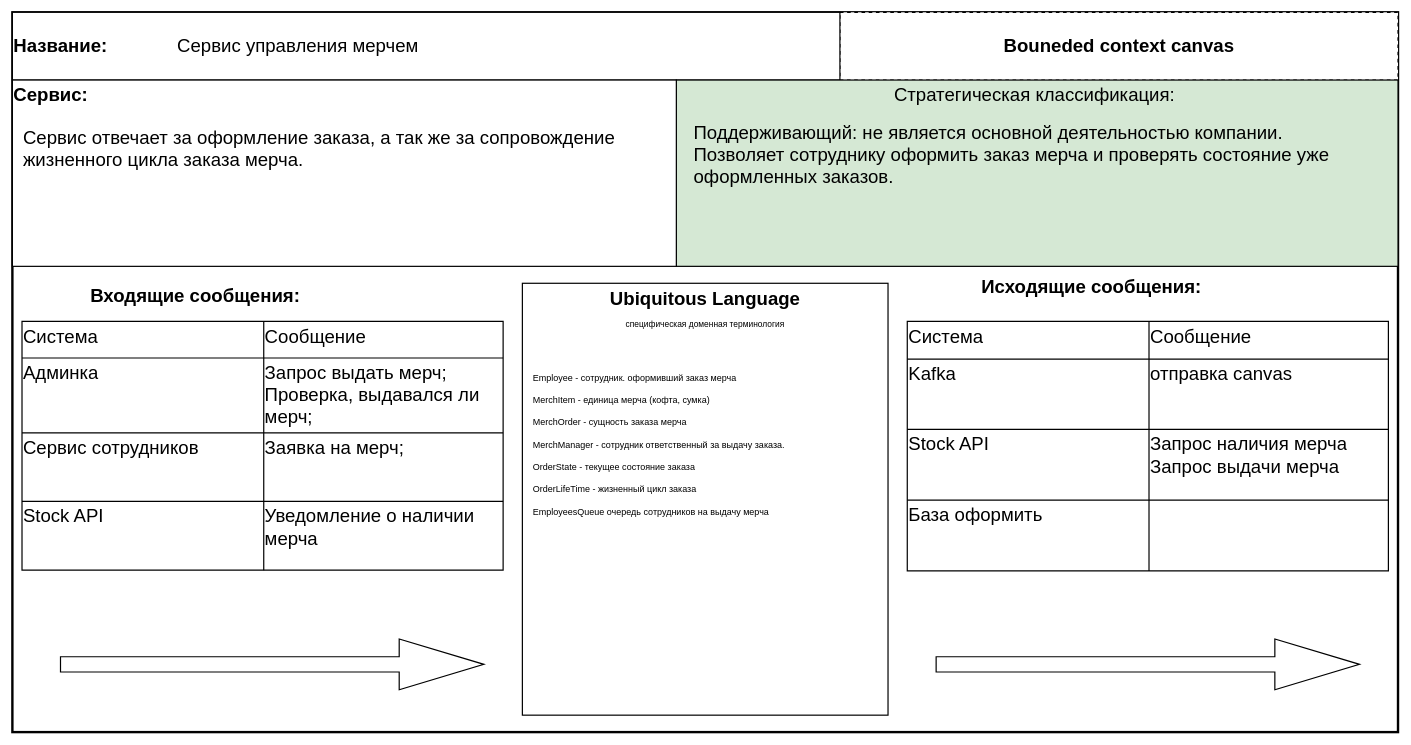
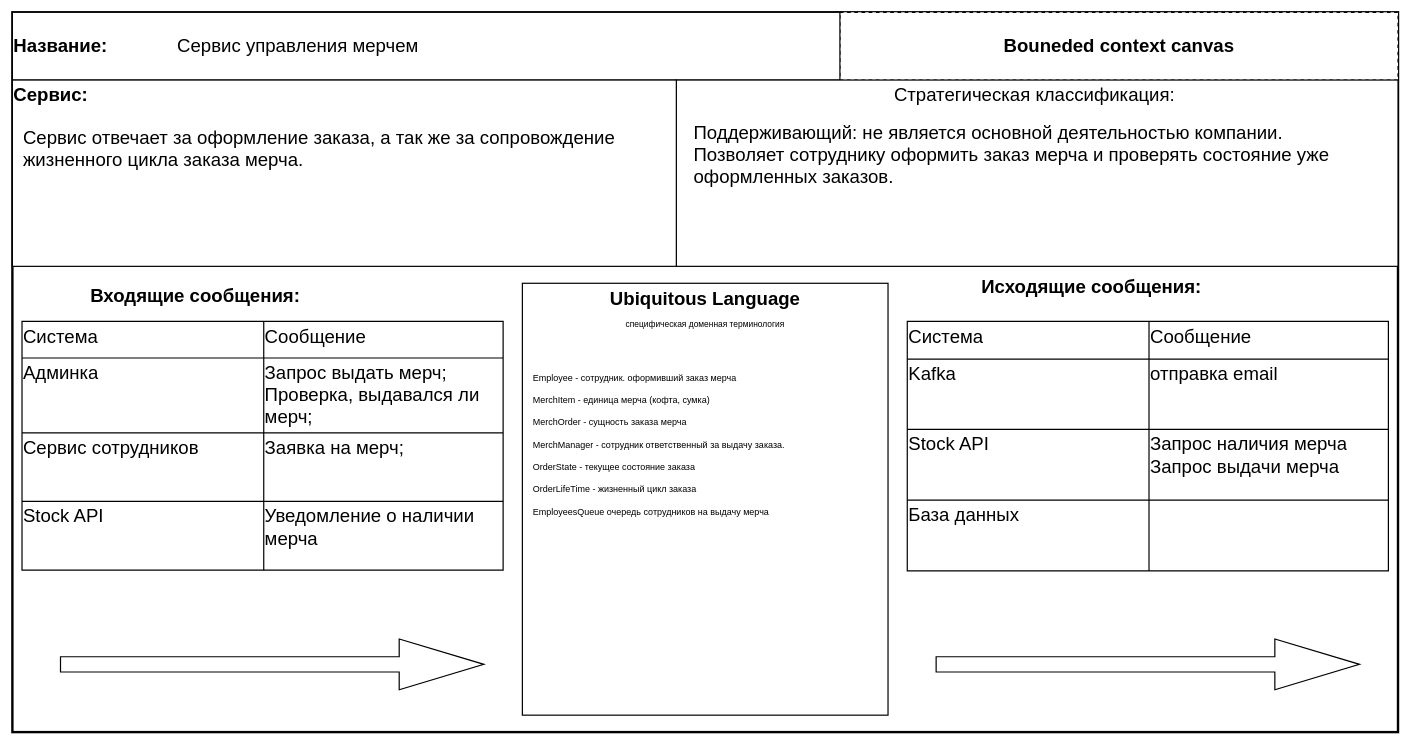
node "Стратегическая классификация:": fillcolor #d5e8d4 -> #ffffff
node "отправка canvas": label "отправка canvas" -> "отправка email"
node "База оформить": label "База оформить" -> "База данных"
